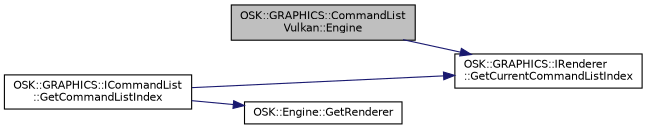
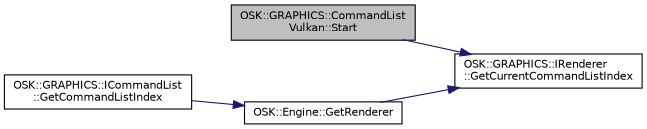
node "OSK::GRAPHICS::CommandList Vulkan::Engine": label "OSK::GRAPHICS::CommandList Vulkan::Engine" -> "OSK::GRAPHICS::CommandList Vulkan::Start"
edge "OSK::GRAPHICS::ICommandList ::GetCommandListIndex" -> "OSK::GRAPHICS::IRenderer ::GetCurrentCommandListIndex": now "OSK::Engine::GetRenderer" -> "OSK::GRAPHICS::IRenderer ::GetCurrentCommandListIndex"
